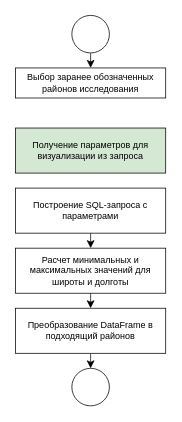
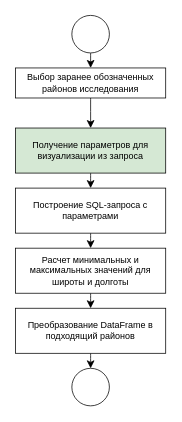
edge "Выбор заранее обозначенных районов исследования" -> "Получение параметров для визуализации из запроса": added
edge "Получение параметров для визуализации из запроса" -> "Построение SQL-запроса с параметрами": added
